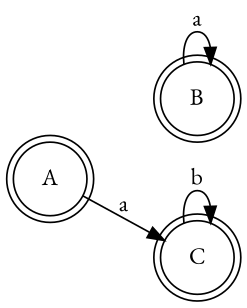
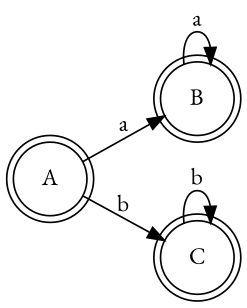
edge "A" -> "B": added, label "a"
edge "A" -> "C": label "a" -> "b"
